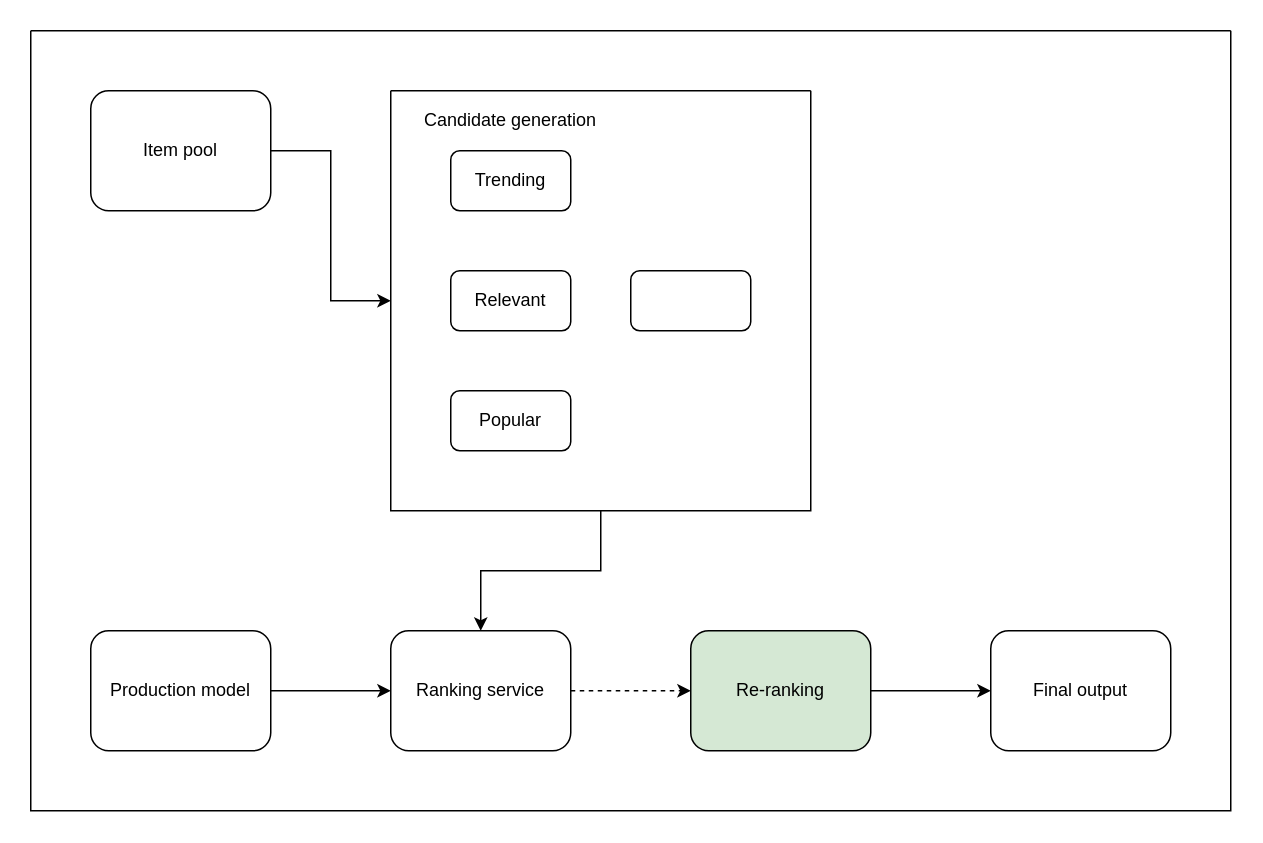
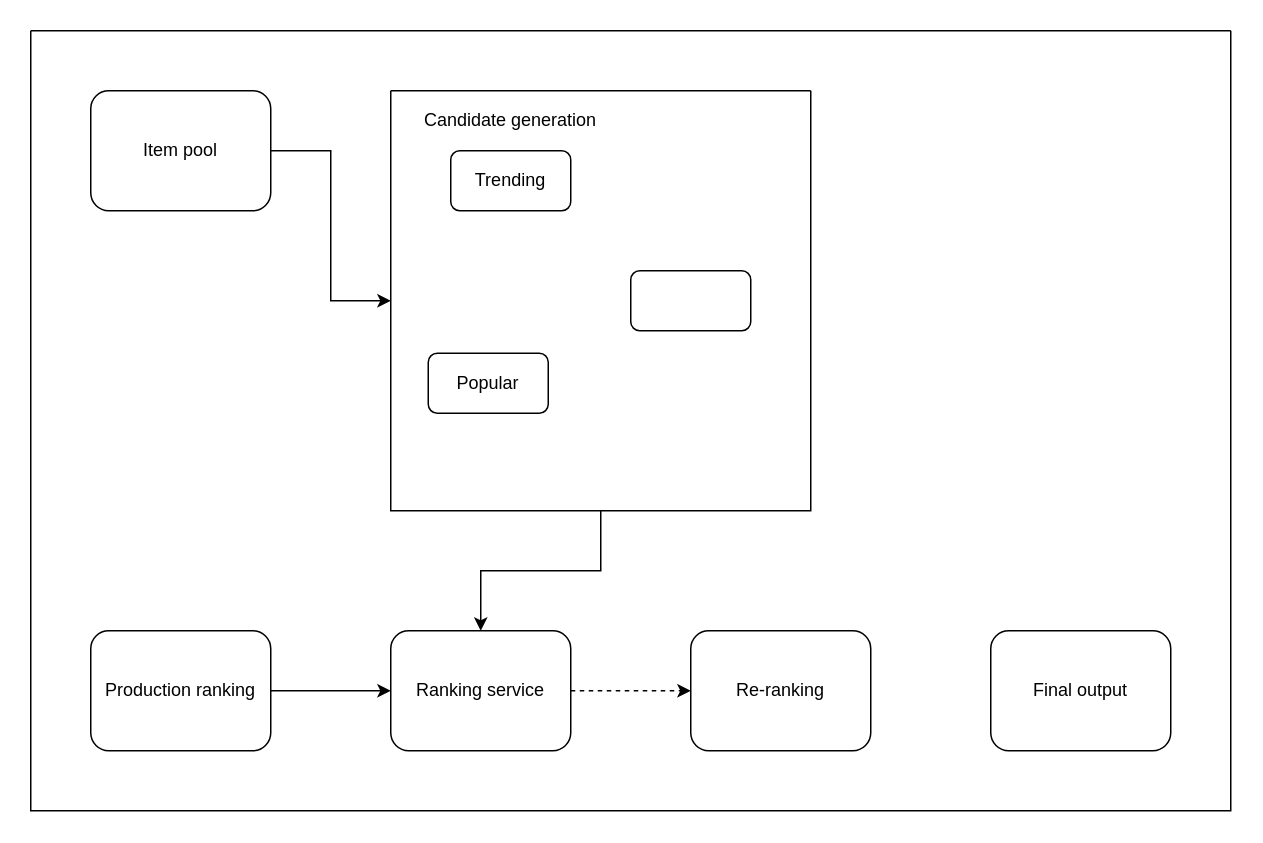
node "Relevant": removed
node "Popular": moved (511, 421) -> (488, 383)
node "Production model": label "Production model" -> "Production ranking"
node "Re-ranking": fillcolor #d5e8d4 -> #ffffff
edge "Re-ranking" -> "Final output": removed
